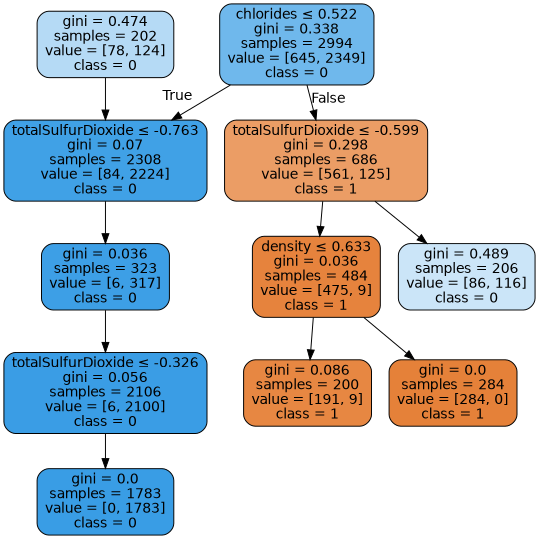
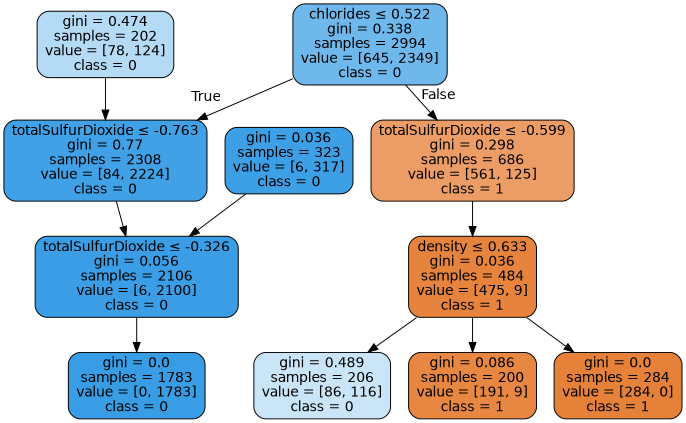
node "totalSulfurDioxide ≤ -0.763": text "gini = 0.07" -> "gini = 0.77"
edge "totalSulfurDioxide ≤ -0.763" -> "gini = 0.036": now "totalSulfurDioxide ≤ -0.763" -> "totalSulfurDioxide ≤ -0.326"
edge "totalSulfurDioxide ≤ -0.599" -> "gini = 0.489": now "density ≤ 0.633" -> "gini = 0.489"
